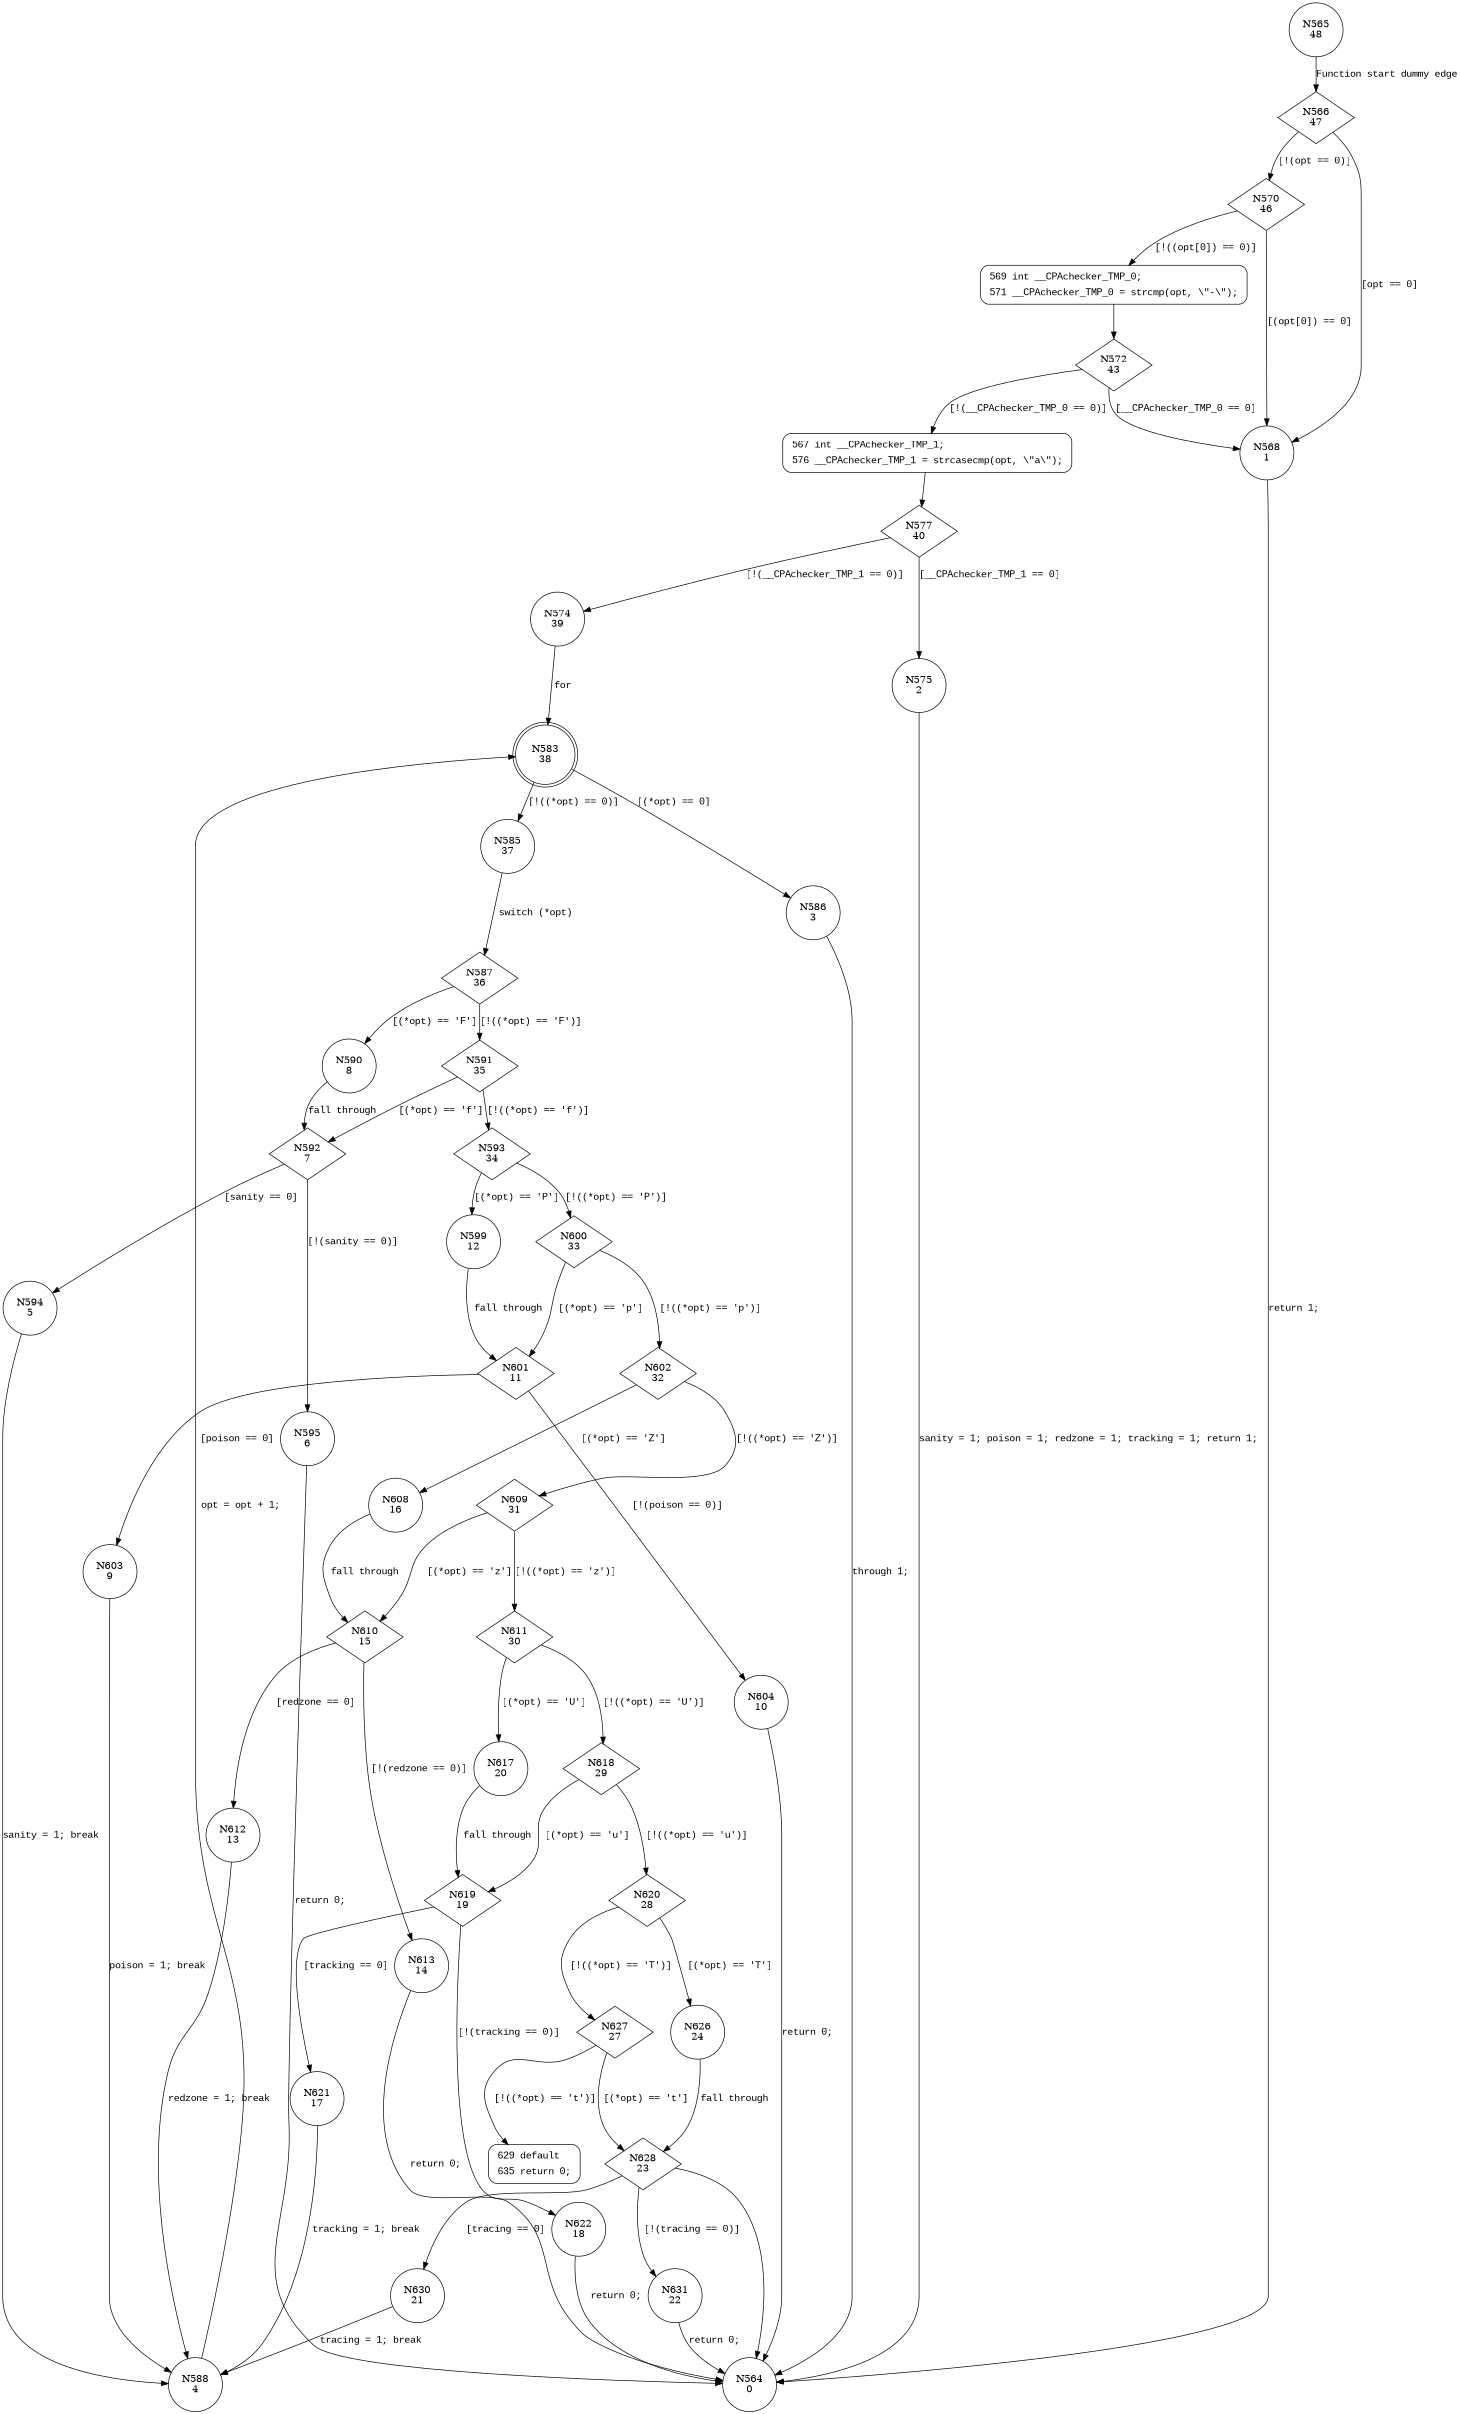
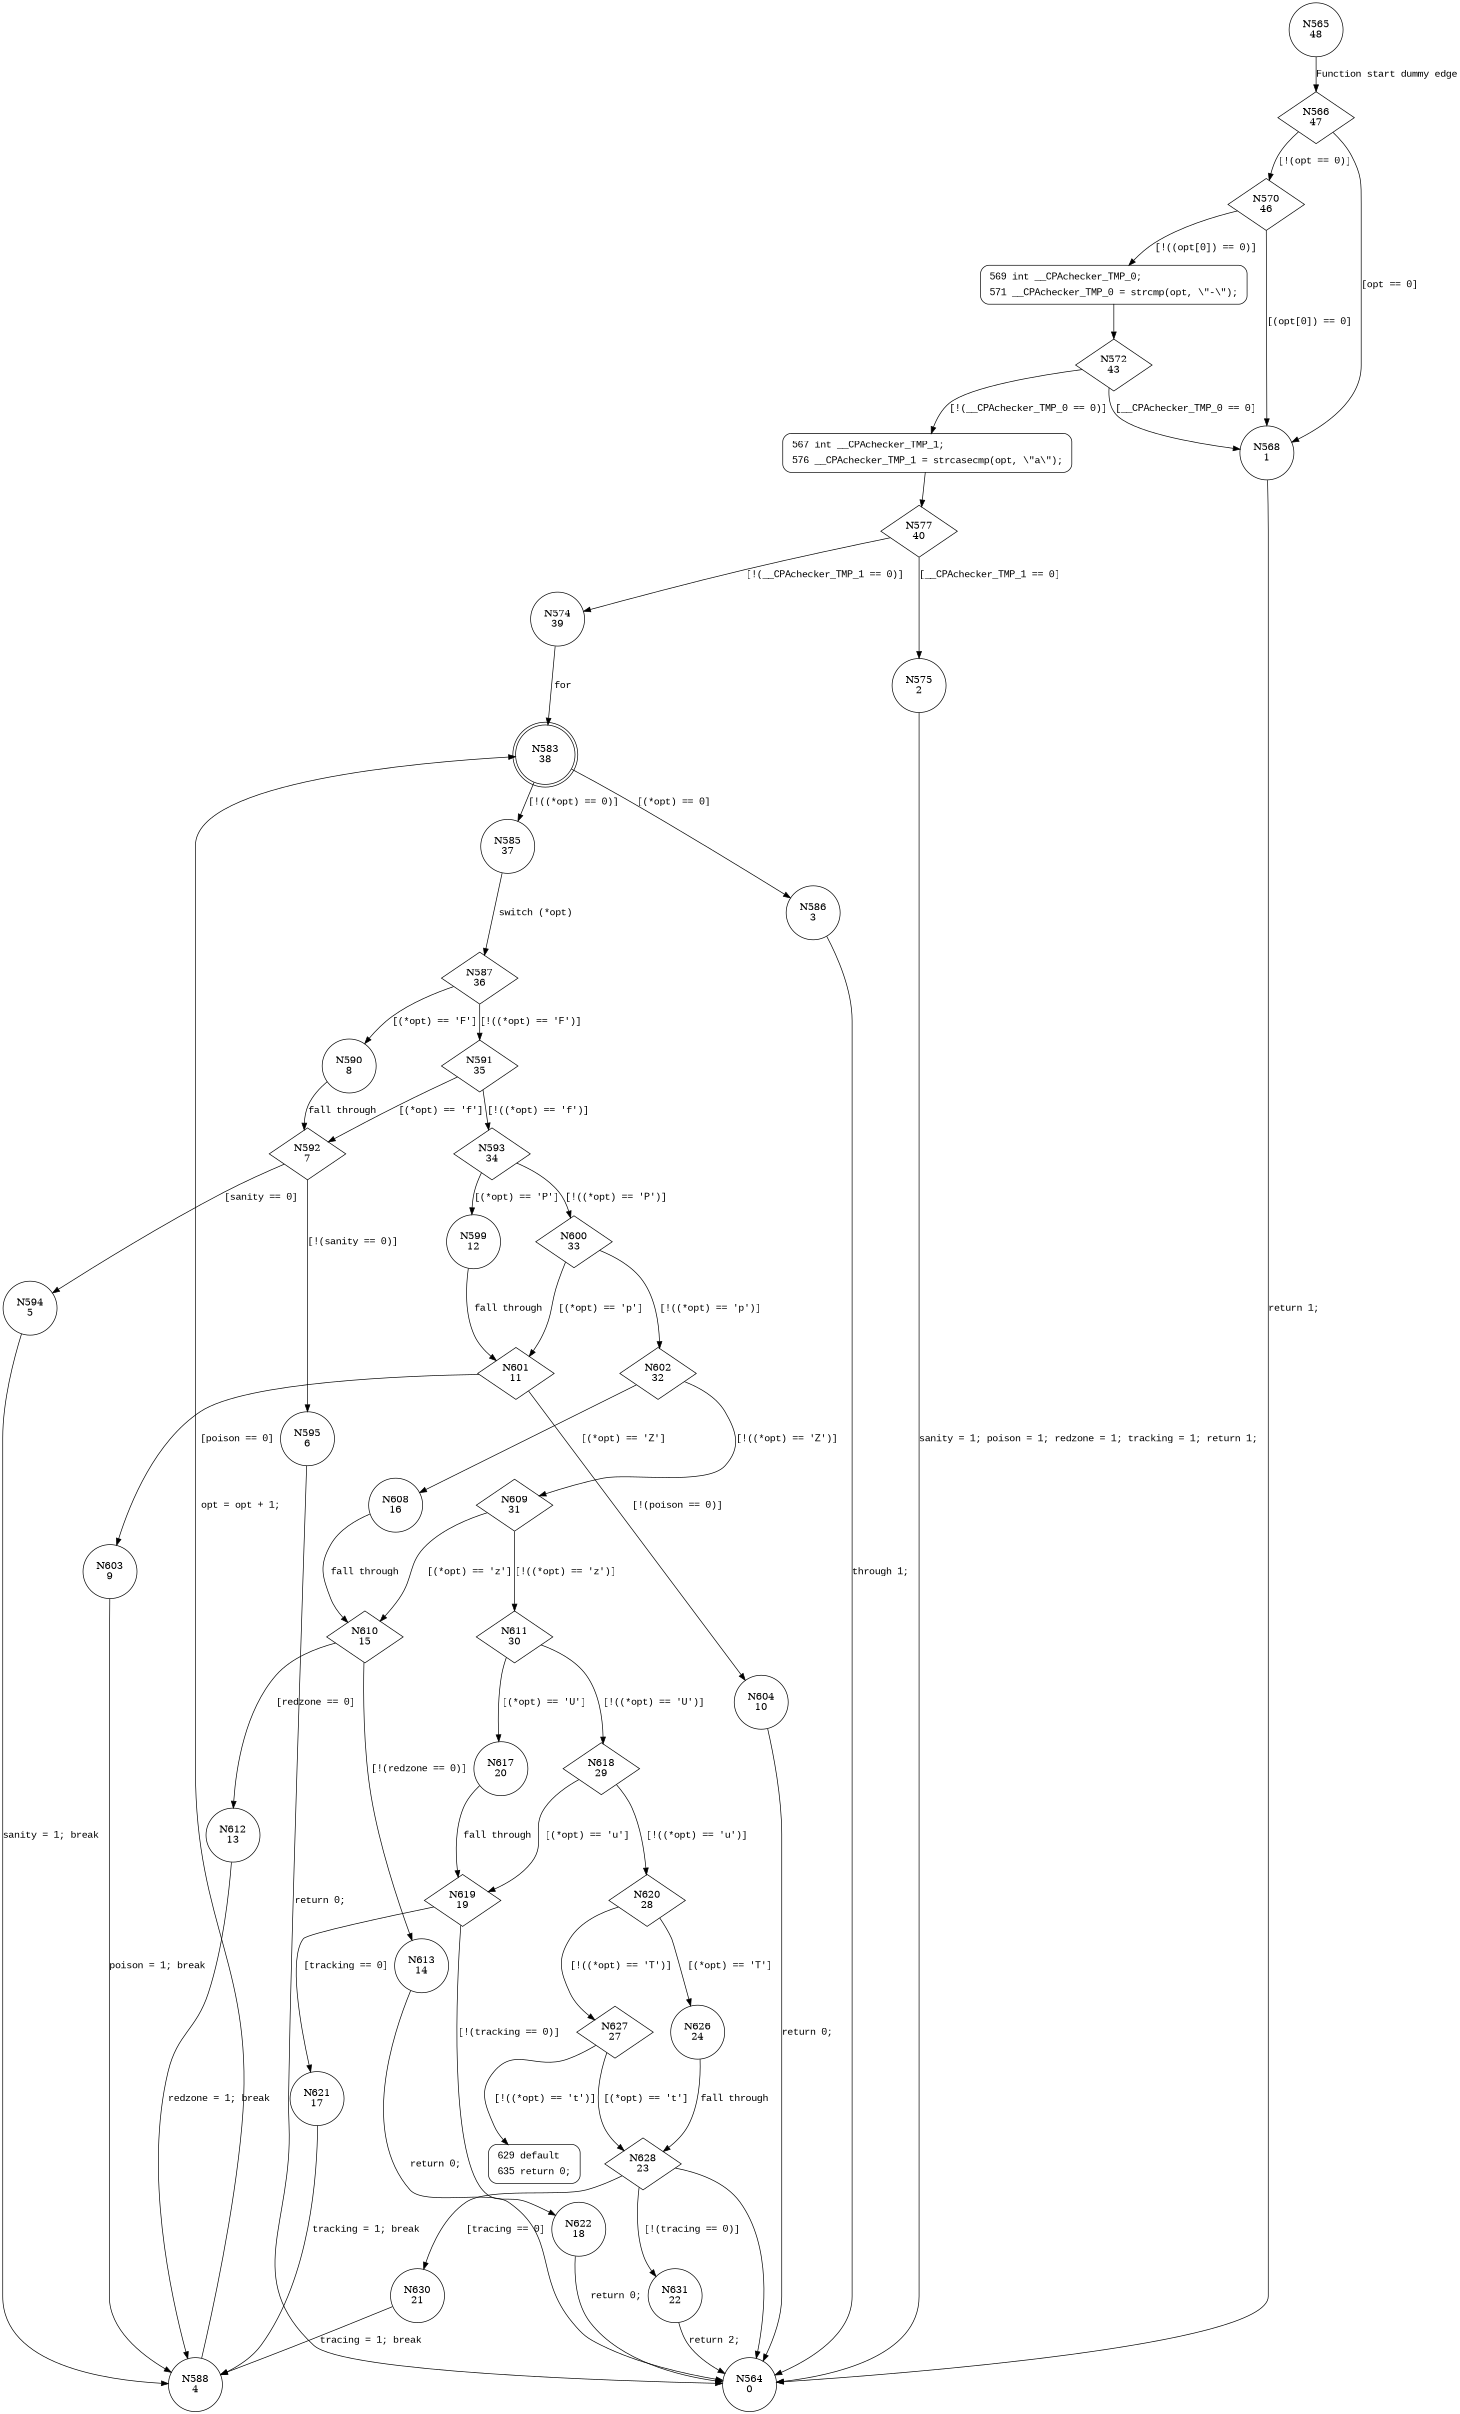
edge "N631 22" -> "N564 0": label "return 0;" -> "return 2;"
